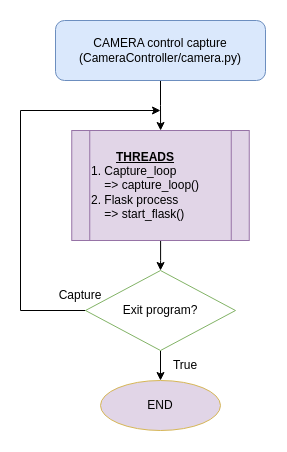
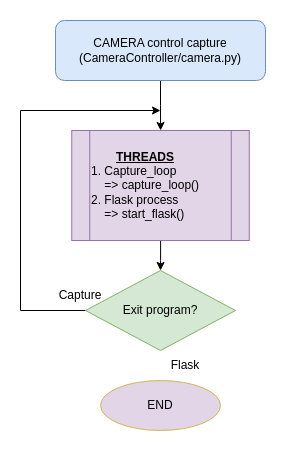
node "Exit program?": fillcolor #ffffff -> #d5e8d4
node "True": label "True" -> "Flask"
edge "Exit program?" -> "END": removed
